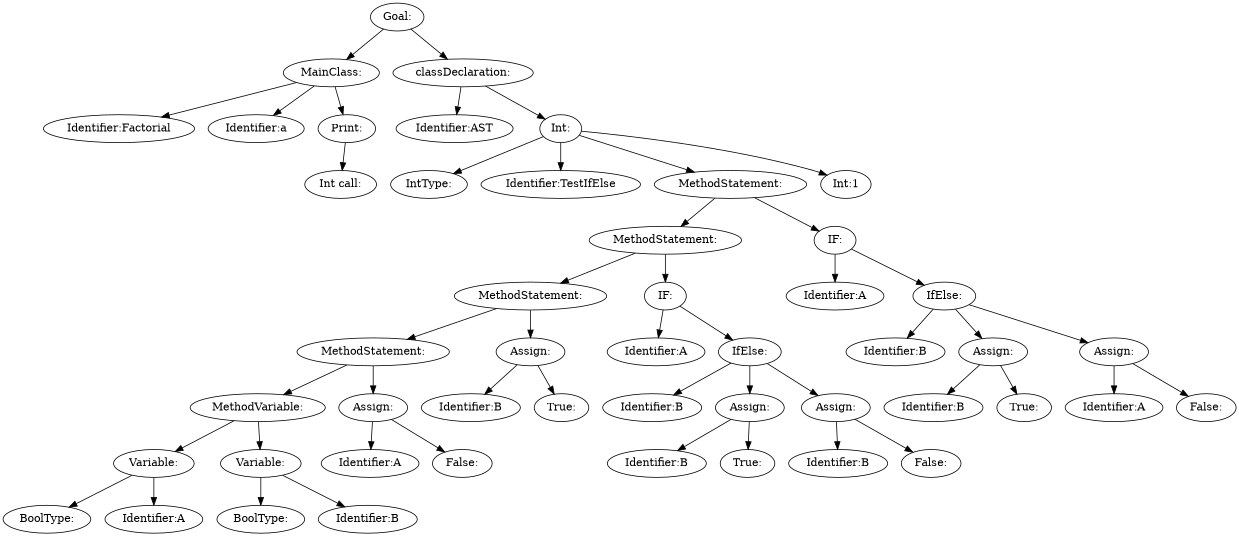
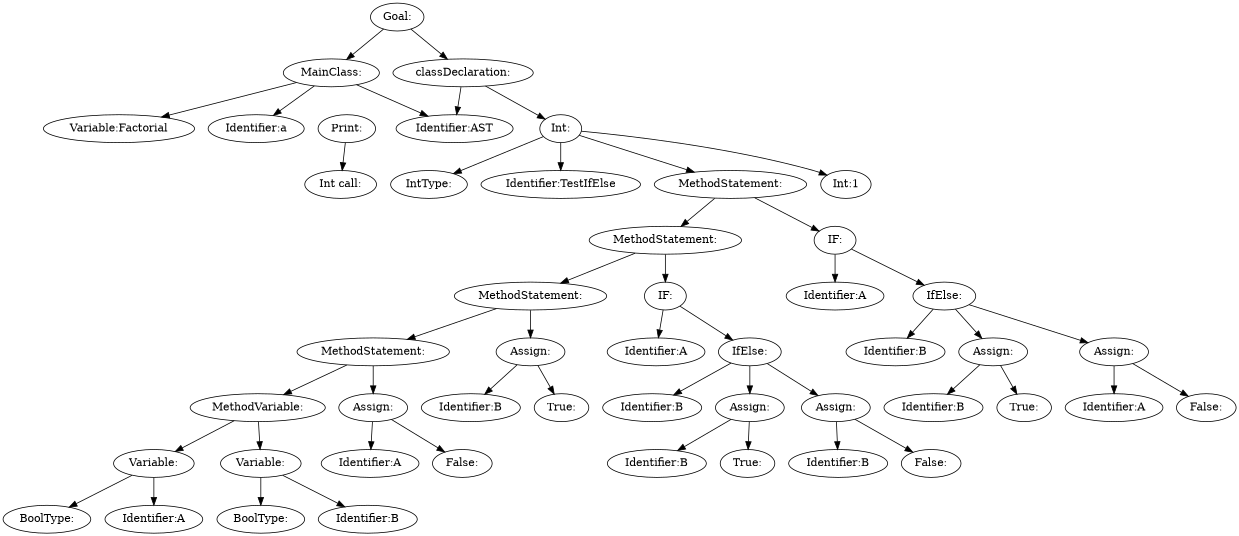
edge "MainClass:" -> "Print:": now "MainClass:" -> "Identifier:AST"
node "Identifier:Factorial": label "Identifier:Factorial" -> "Variable:Factorial"
